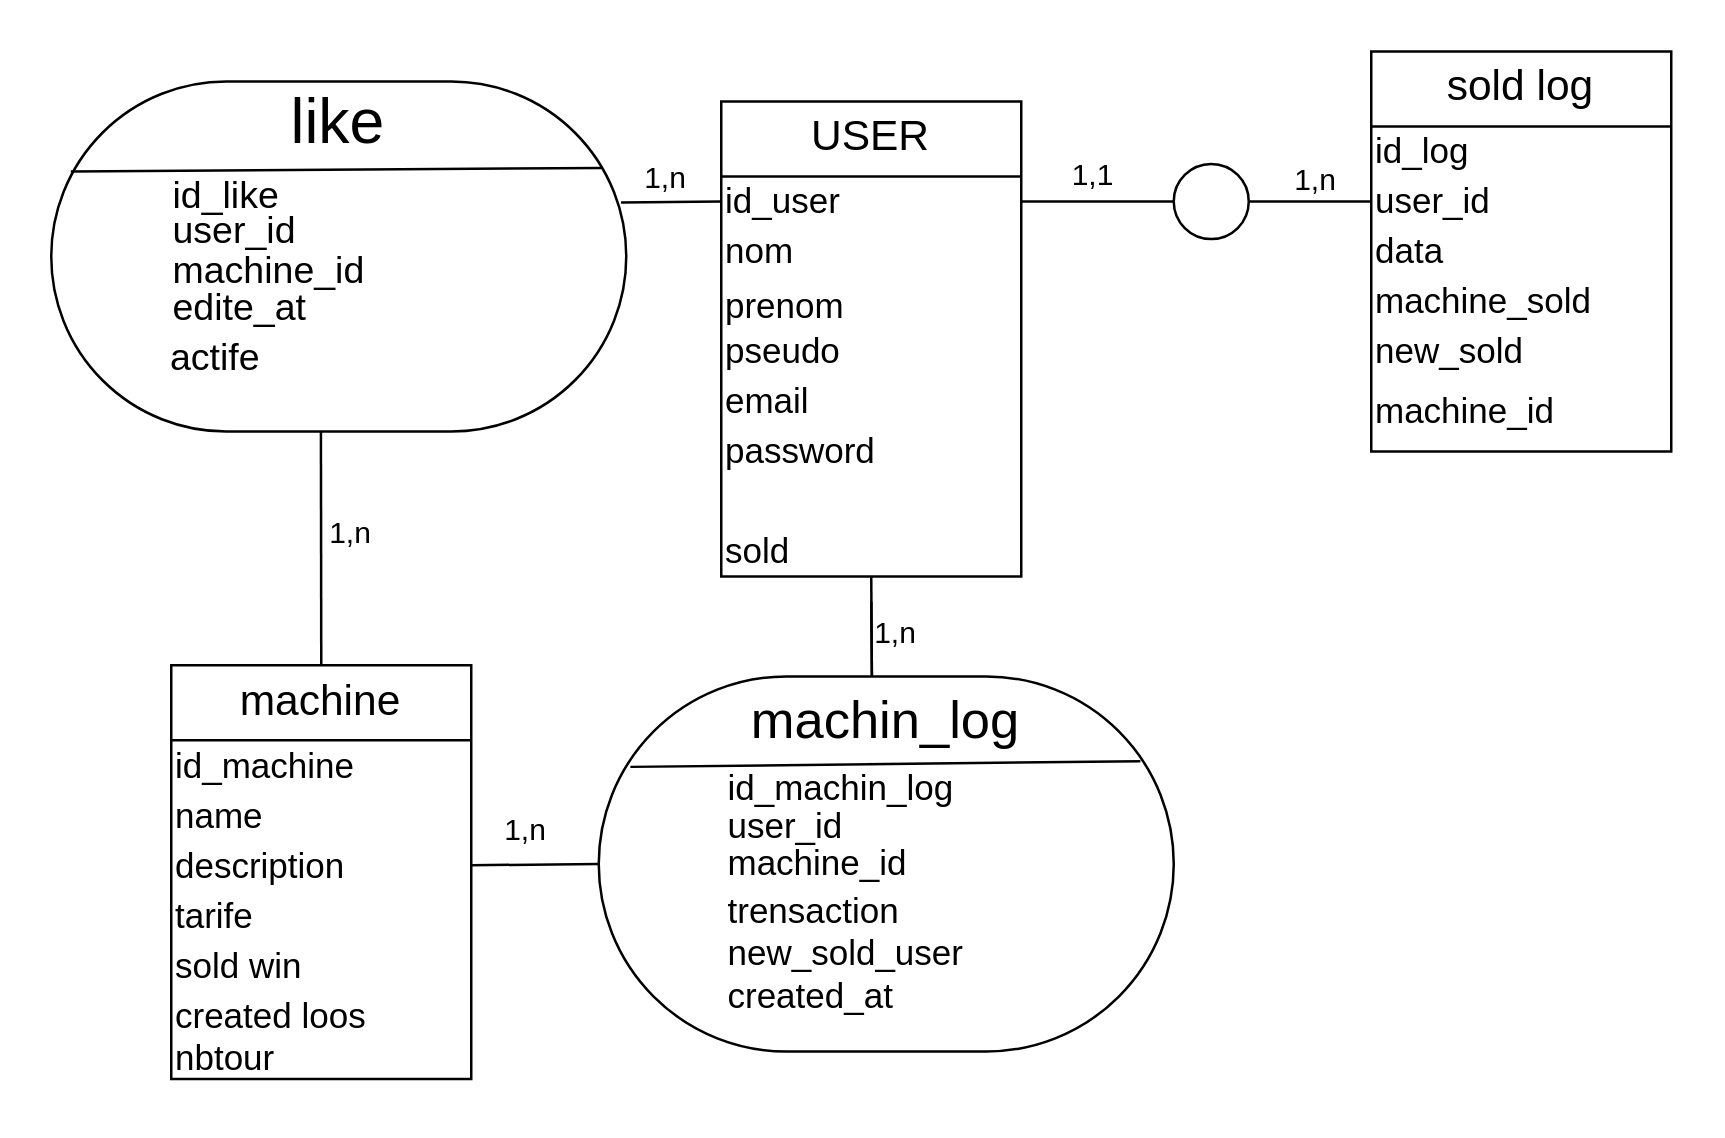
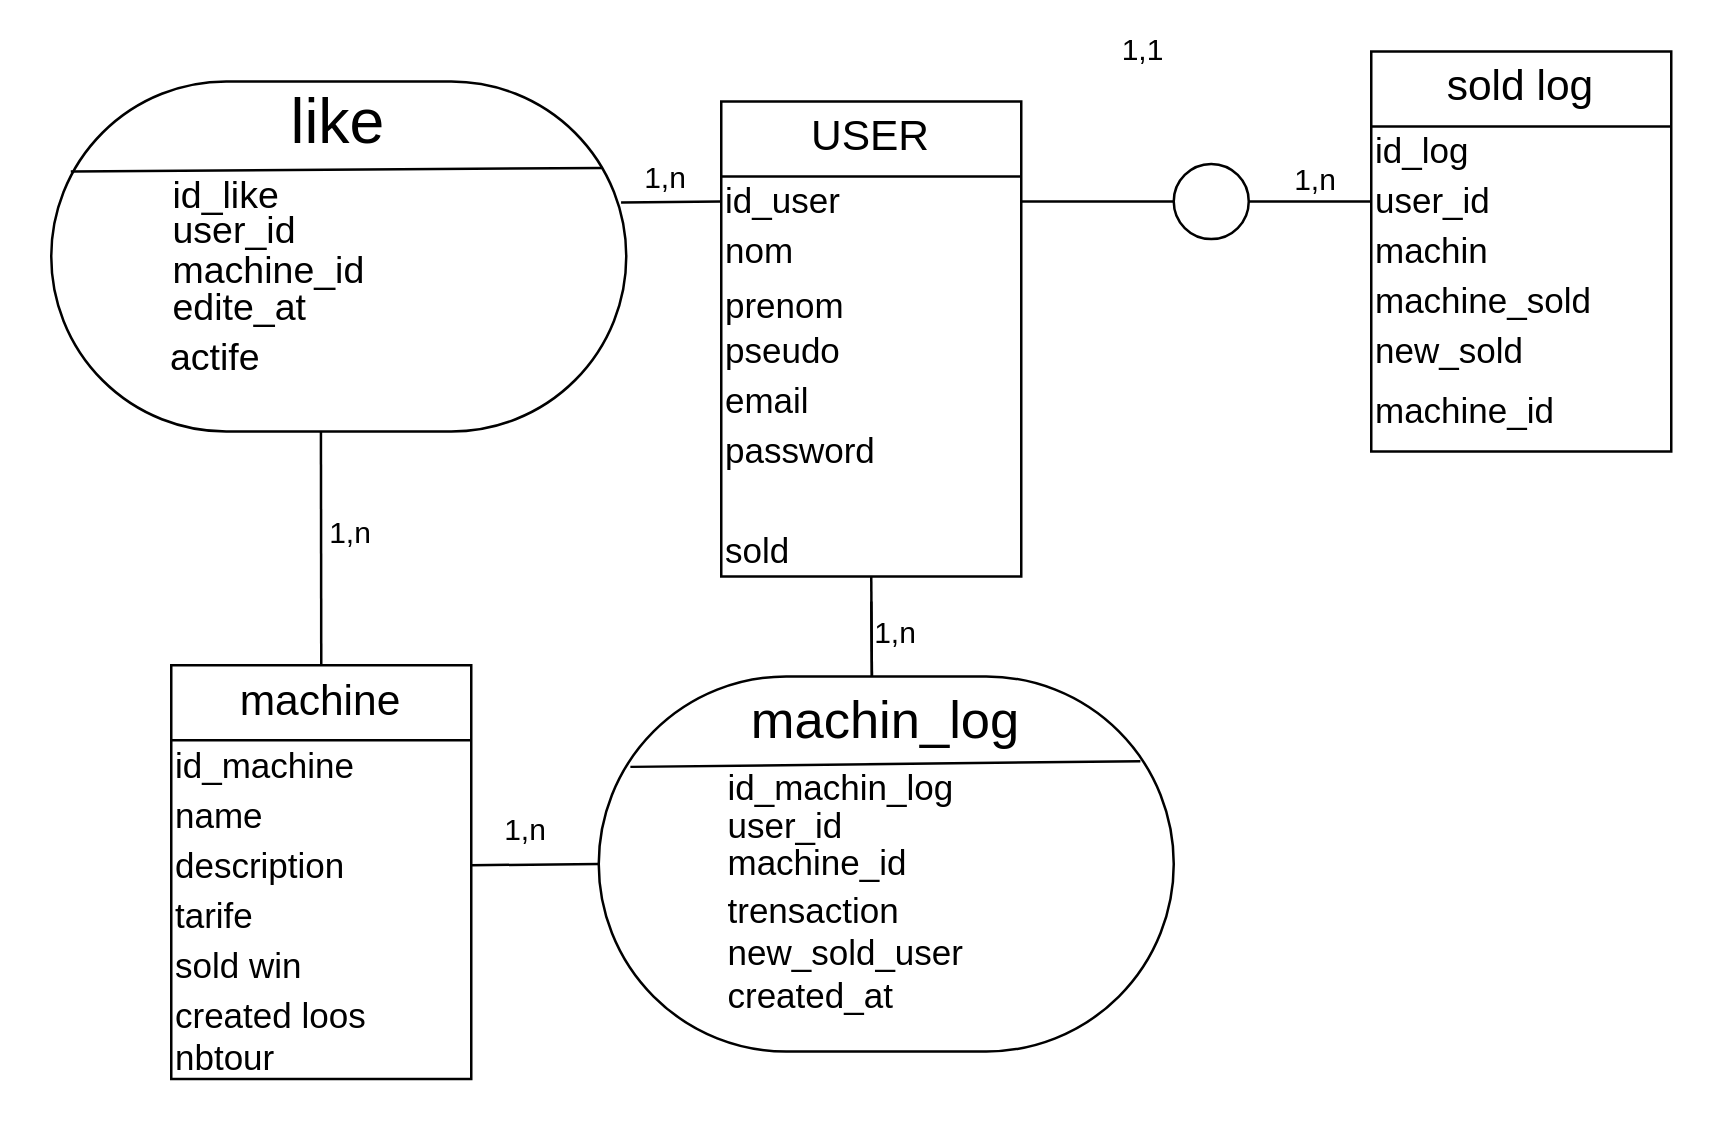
node "1,1": moved (1094, 176) -> (1144, 51)
node "data": label "data" -> "machin"
